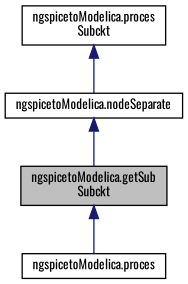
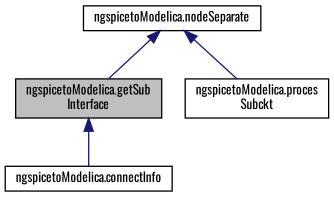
edge "ngspicetoModelica.nodeSeparate" -> "ngspicetoModelica.proces Subckt": reversed
node "ngspicetoModelica.getSub Subckt": label "ngspicetoModelica.getSub Subckt" -> "ngspicetoModelica.getSub Interface"
node "ngspicetoModelica.proces": label "ngspicetoModelica.proces" -> "ngspicetoModelica.connectInfo"
